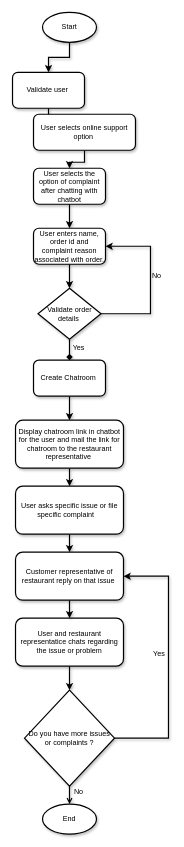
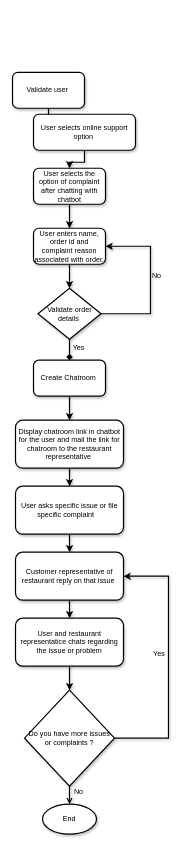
node "Start": removed
edge "Start" -> "Validate user": removed
